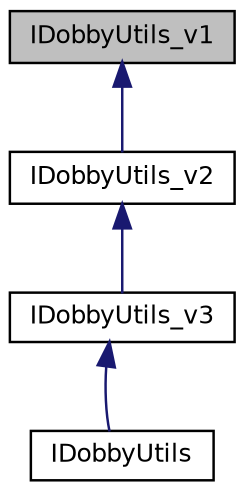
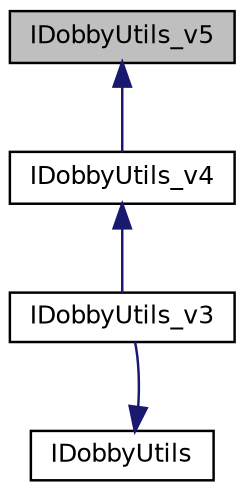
node "IDobbyUtils_v1": label "IDobbyUtils_v1" -> "IDobbyUtils_v5"
node "IDobbyUtils_v2": label "IDobbyUtils_v2" -> "IDobbyUtils_v4"
edge "IDobbyUtils" -> "IDobbyUtils_v3": reversed
